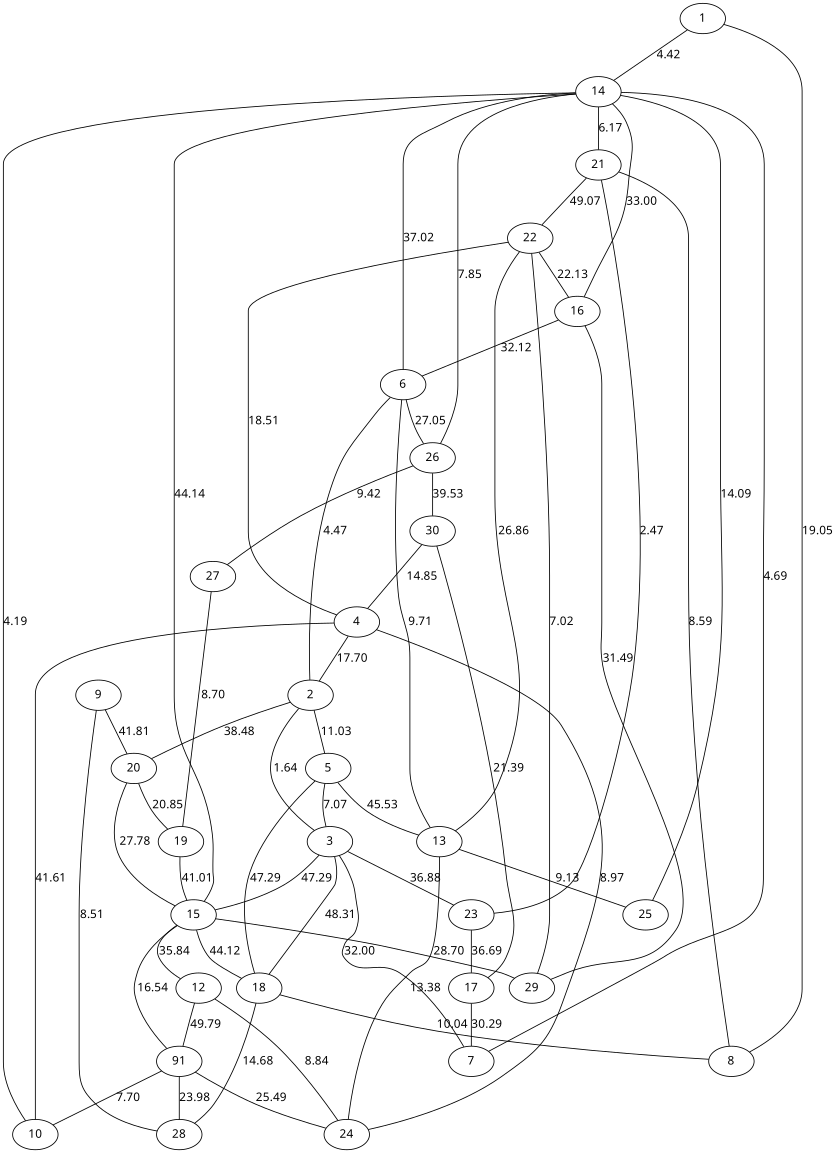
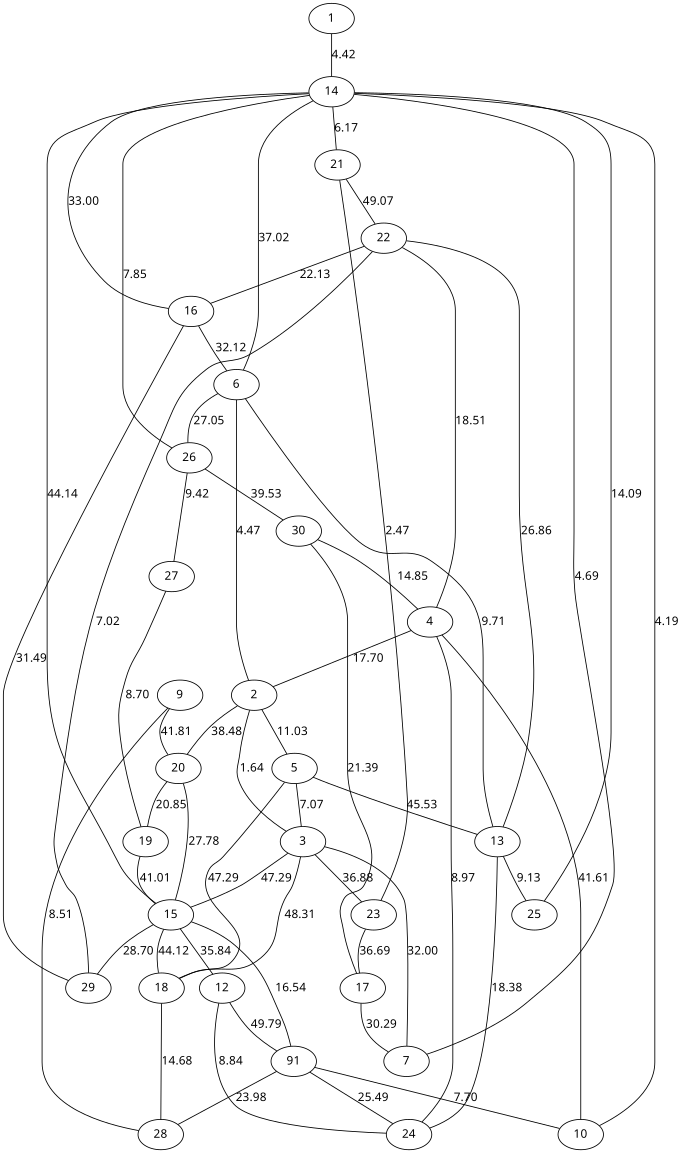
edge "13" -- "24": label "13.38" -> "18.38"
node "8": removed
